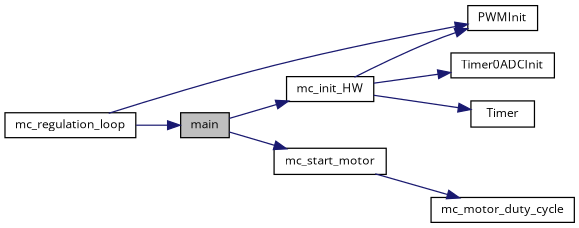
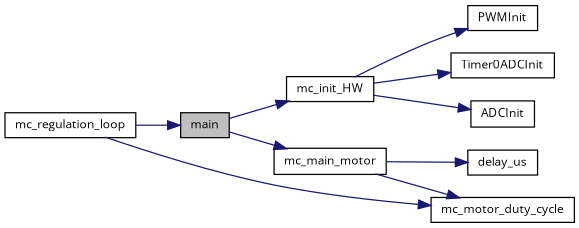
edge "mc_regulation_loop" -> "PWMInit": now "mc_regulation_loop" -> "mc_motor_duty_cycle"
node "Timer": label "Timer" -> "ADCInit"
node "mc_start_motor": label "mc_start_motor" -> "mc_main_motor"
node "delay_us": added
